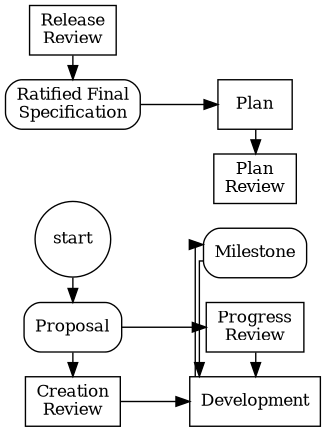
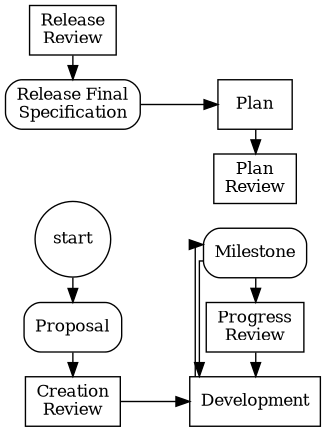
node "Ratified Final Specification": label "Ratified Final Specification" -> "Release Final Specification"
edge "Proposal" -> "Progress Review": now "Milestone" -> "Progress Review"
